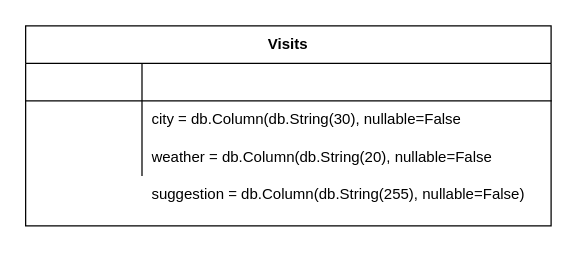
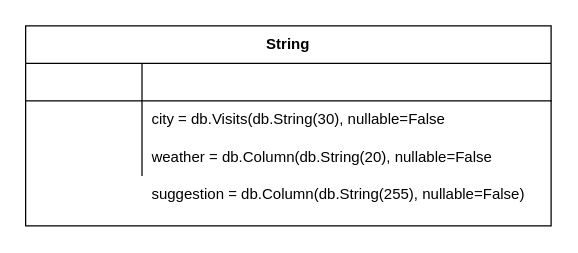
node "Visits": label "Visits" -> "String"
node "city = db.Column(db.String(30), nullable=False": label "city = db.Column(db.String(30), nullable=False" -> "city = db.Visits(db.String(30), nullable=False"
